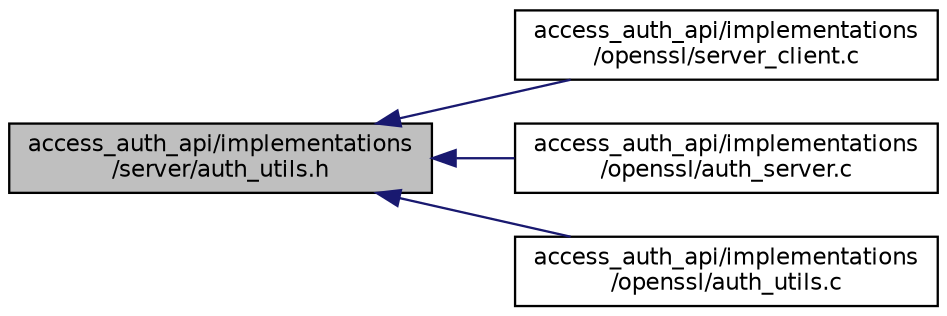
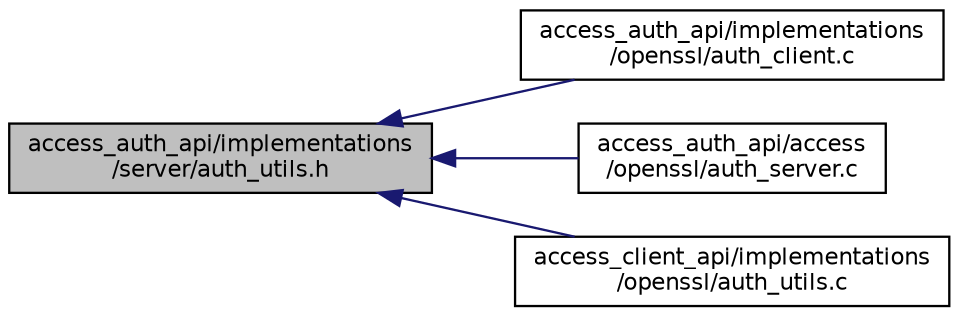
node "access_auth_api/implementations /openssl/server_client.c": label "access_auth_api/implementations /openssl/server_client.c" -> "access_auth_api/implementations /openssl/auth_client.c"
node "access_auth_api/implementations /openssl/auth_server.c": label "access_auth_api/implementations /openssl/auth_server.c" -> "access_auth_api/access /openssl/auth_server.c"
node "access_auth_api/implementations /openssl/auth_utils.c": label "access_auth_api/implementations /openssl/auth_utils.c" -> "access_client_api/implementations /openssl/auth_utils.c"
